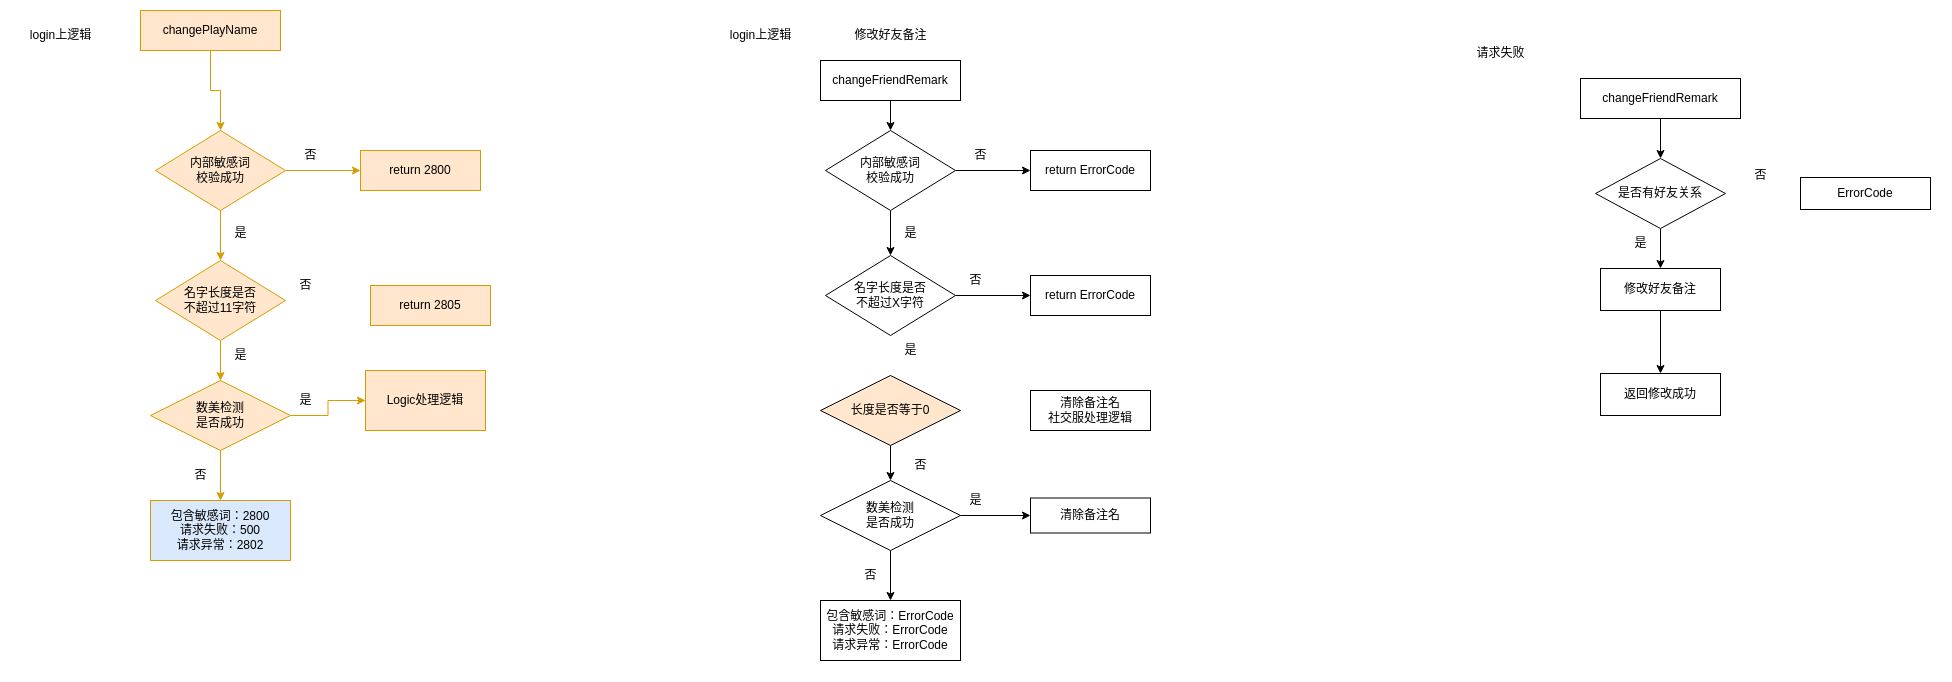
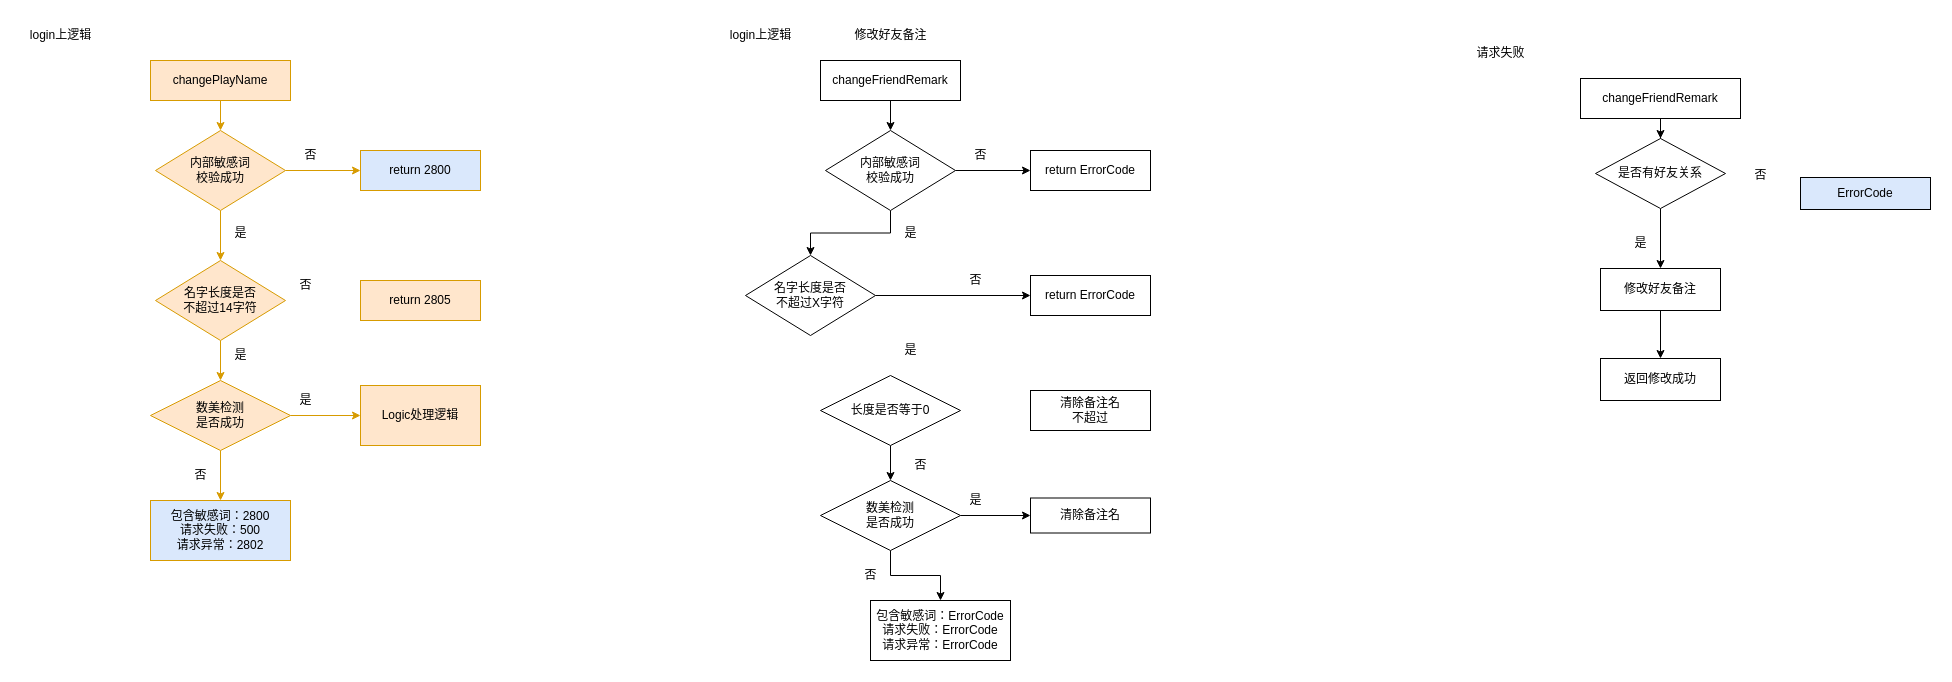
node "changePlayName": moved (211, 31) -> (221, 81)
node "return 2800": fillcolor #ffe6cc -> #dae8fc
node "是否有好友关系": moved (1661, 194) -> (1661, 174)
node "ErrorCode": fillcolor #ffffff -> #dae8fc
node "名字长度是否 不超过X字符": moved (891, 296) -> (811, 296)
node "名字长度是否 不超过11字符": label "名字长度是否 不超过11字符" -> "名字长度是否 不超过14字符"
node "return 2805": moved (431, 306) -> (421, 301)
node "返回修改成功": moved (1661, 395) -> (1661, 380)
node "Logic处理逻辑": moved (426, 401) -> (421, 416)
node "长度是否等于0": fillcolor #ffe6cc -> #ffffff
node "清除备注名 社交服处理逻辑": label "清除备注名 社交服处理逻辑" -> "清除备注名 不超过"
node "包含敏感词：ErrorCode 请求失败：ErrorCode 请求异常：ErrorCode": moved (891, 631) -> (941, 631)
